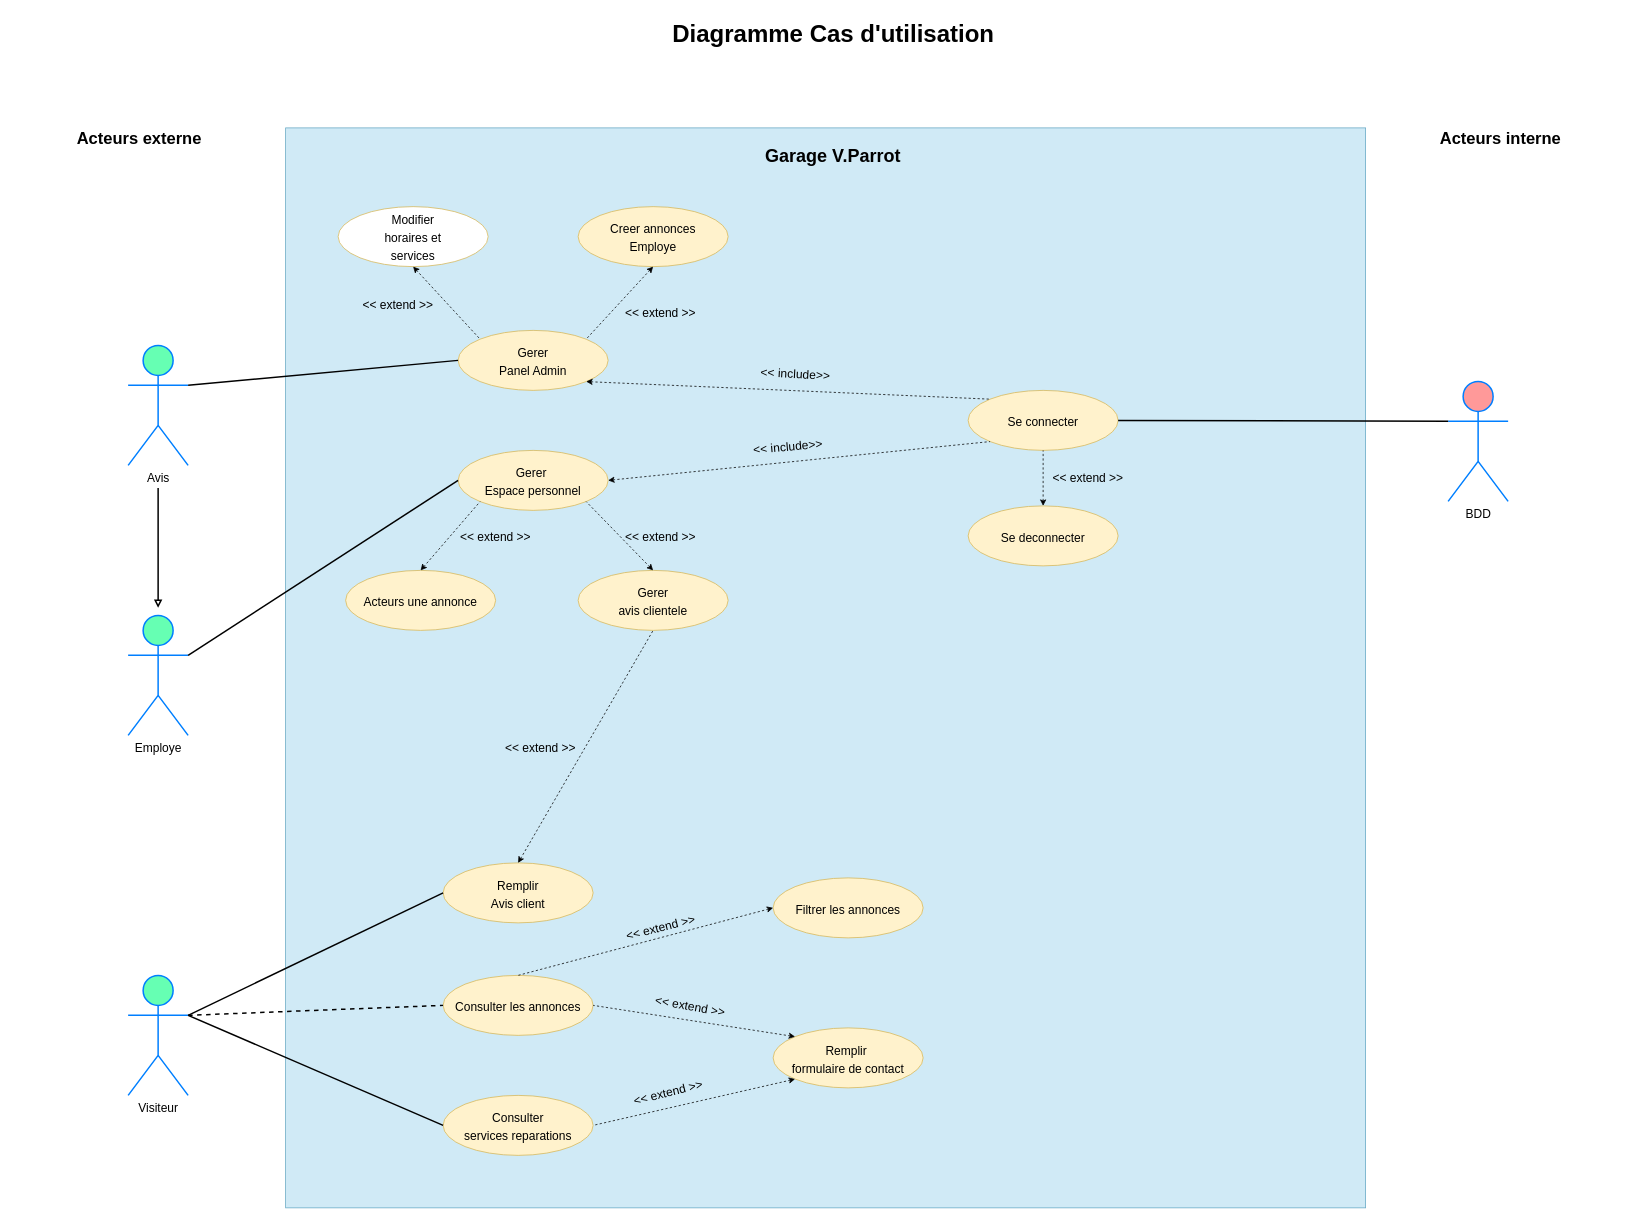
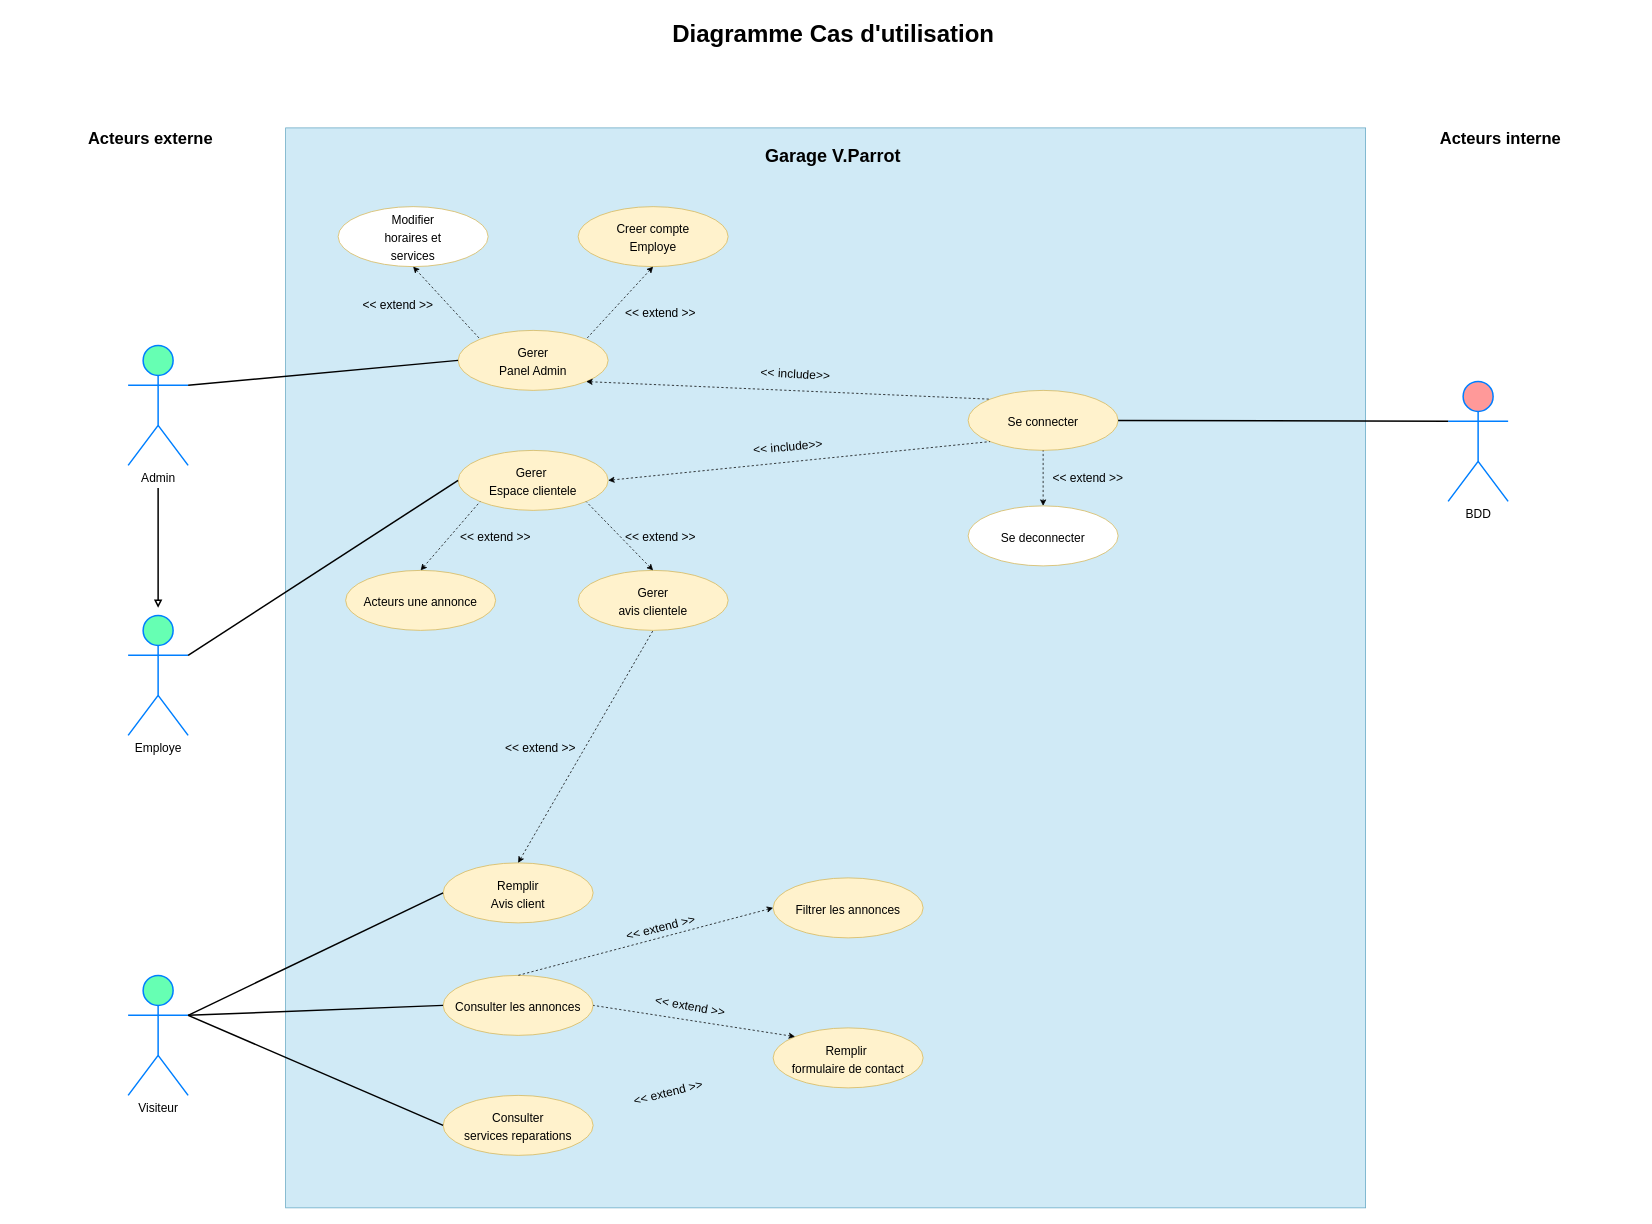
node "Acteurs externe": moved (139, 139) -> (150, 139)
node "Creer annonces Employe": label "Creer annonces Employe" -> "Creer compte Employe"
node "Avis": label "Avis" -> "Admin"
node "Gerer Espace personnel": label "Gerer Espace personnel" -> "Gerer Espace clientele"
node "Se deconnecter": fillcolor #fff2cc -> #ffffff
edge "Consulter les annonces" -- "Visiteur": style dashed -> solid
edge "Consulter services reparations" -> "Remplir formulaire de contact": removed
